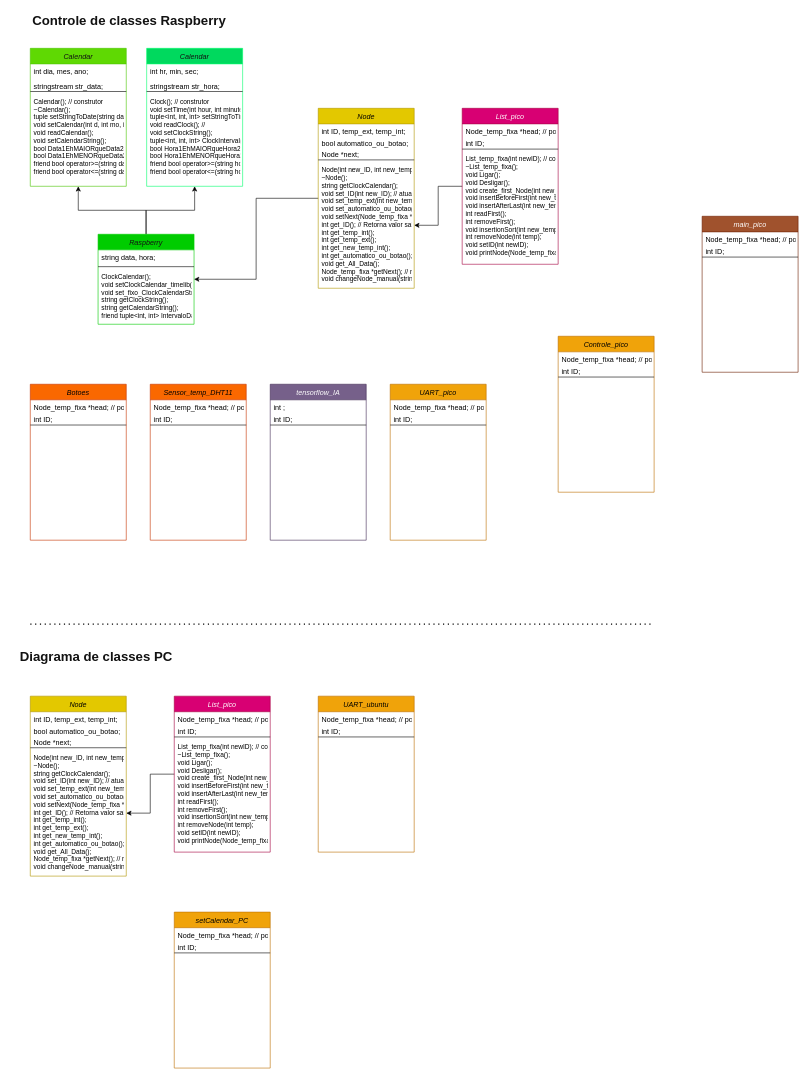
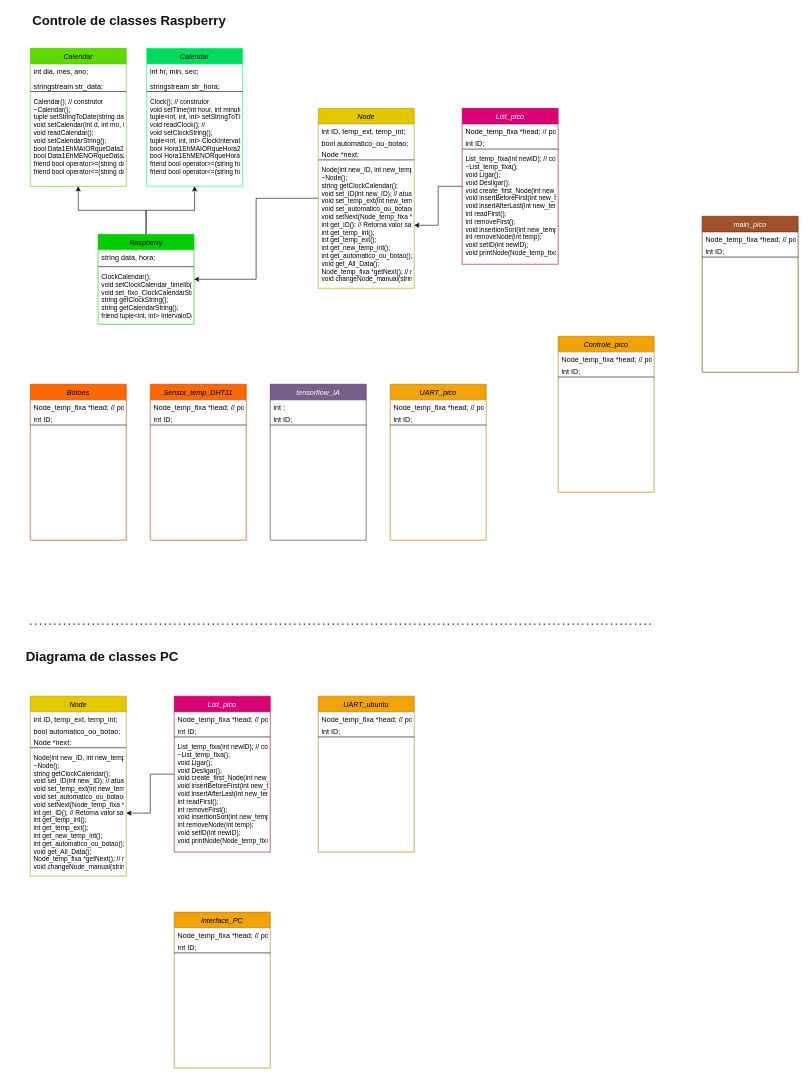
node "Diagrama de classes PC": moved (96, 657) -> (102, 657)
node "setCalendar_PC": label "setCalendar_PC" -> "interface_PC"
